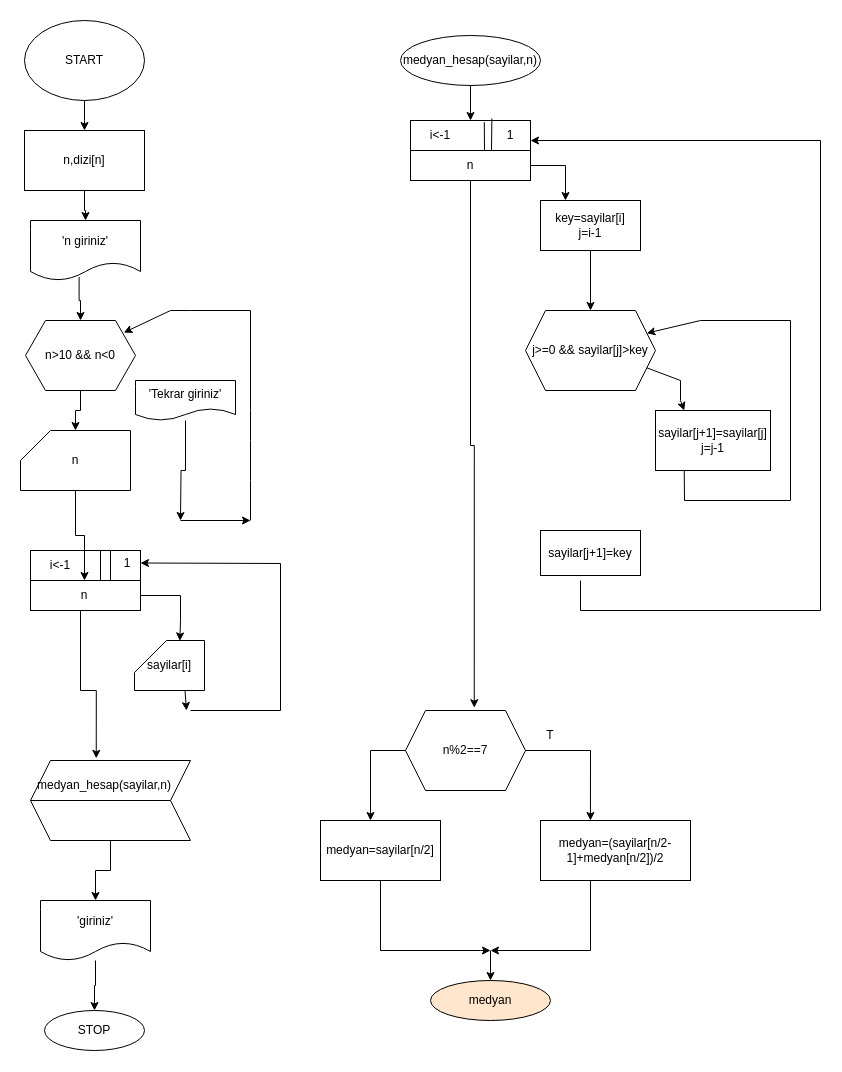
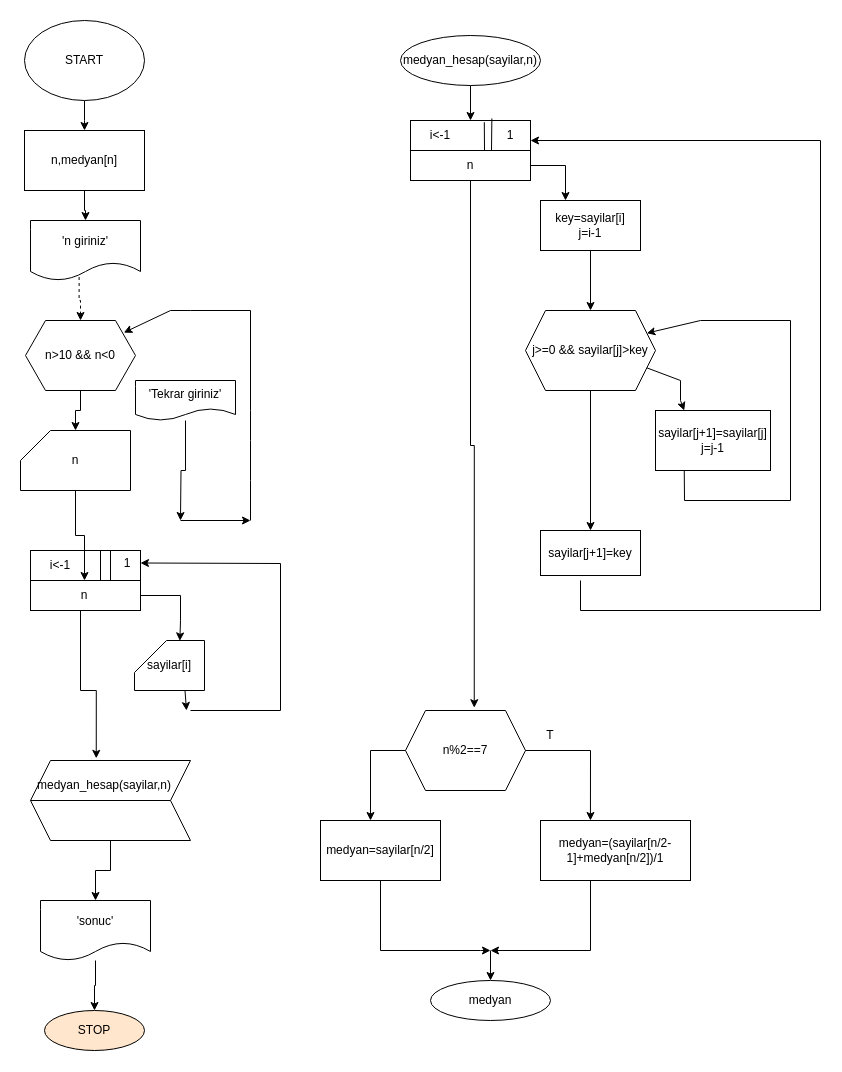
node "n,dizi[n]": label "n,dizi[n]" -> "n,medyan[n]"
edge "'n giriniz'" -> "n>10 && n<0": style solid -> dashed
edge "j>=0 && sayilar[j]>key" -> "sayilar[j+1]=key": added
node "medyan=(sayilar[n/2-1]+medyan[n/2])/2": label "medyan=(sayilar[n/2-1]+medyan[n/2])/2" -> "medyan=(sayilar[n/2-1]+medyan[n/2])/1"
node "'giriniz'": label "'giriniz'" -> "'sonuc'"
node "medyan": fillcolor #ffe6cc -> #ffffff
node "STOP": fillcolor #ffffff -> #ffe6cc
